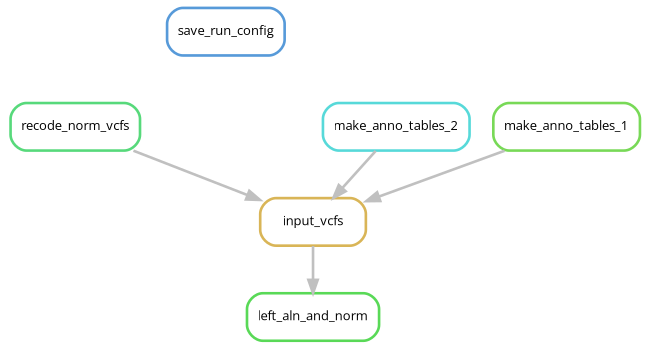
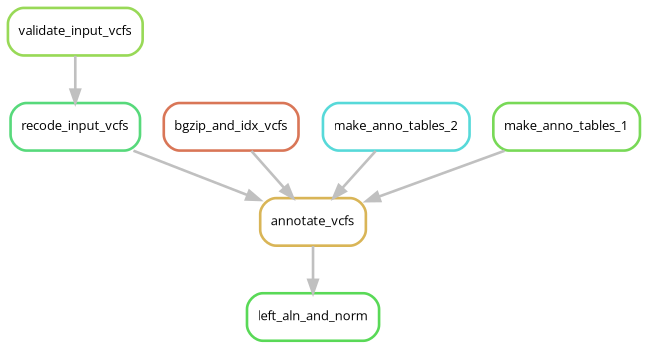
node "validate_input_vcfs": added
node "save_run_config": removed
node "recode_norm_vcfs": label "recode_norm_vcfs" -> "recode_input_vcfs"
node "bgzip_and_idx_vcfs": added
node "input_vcfs": label "input_vcfs" -> "annotate_vcfs"
